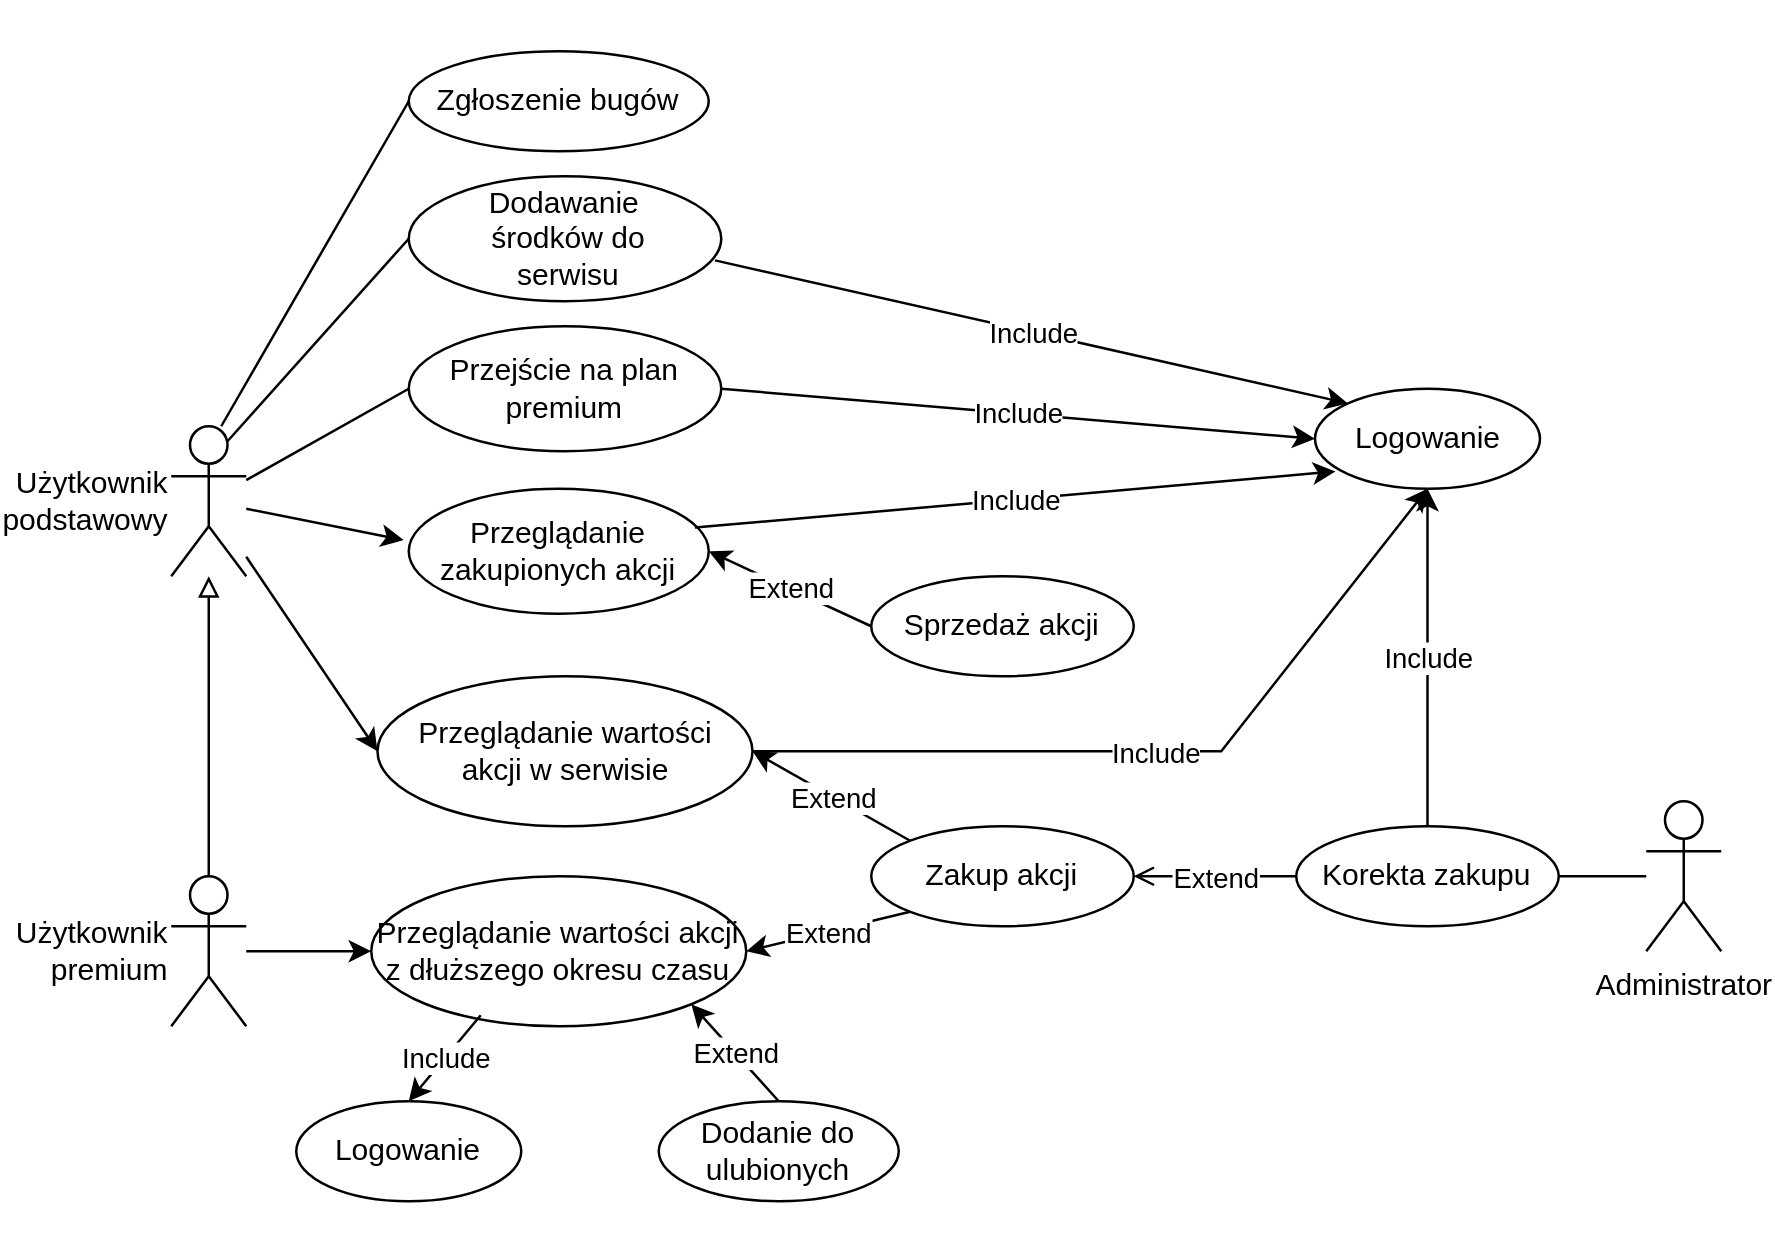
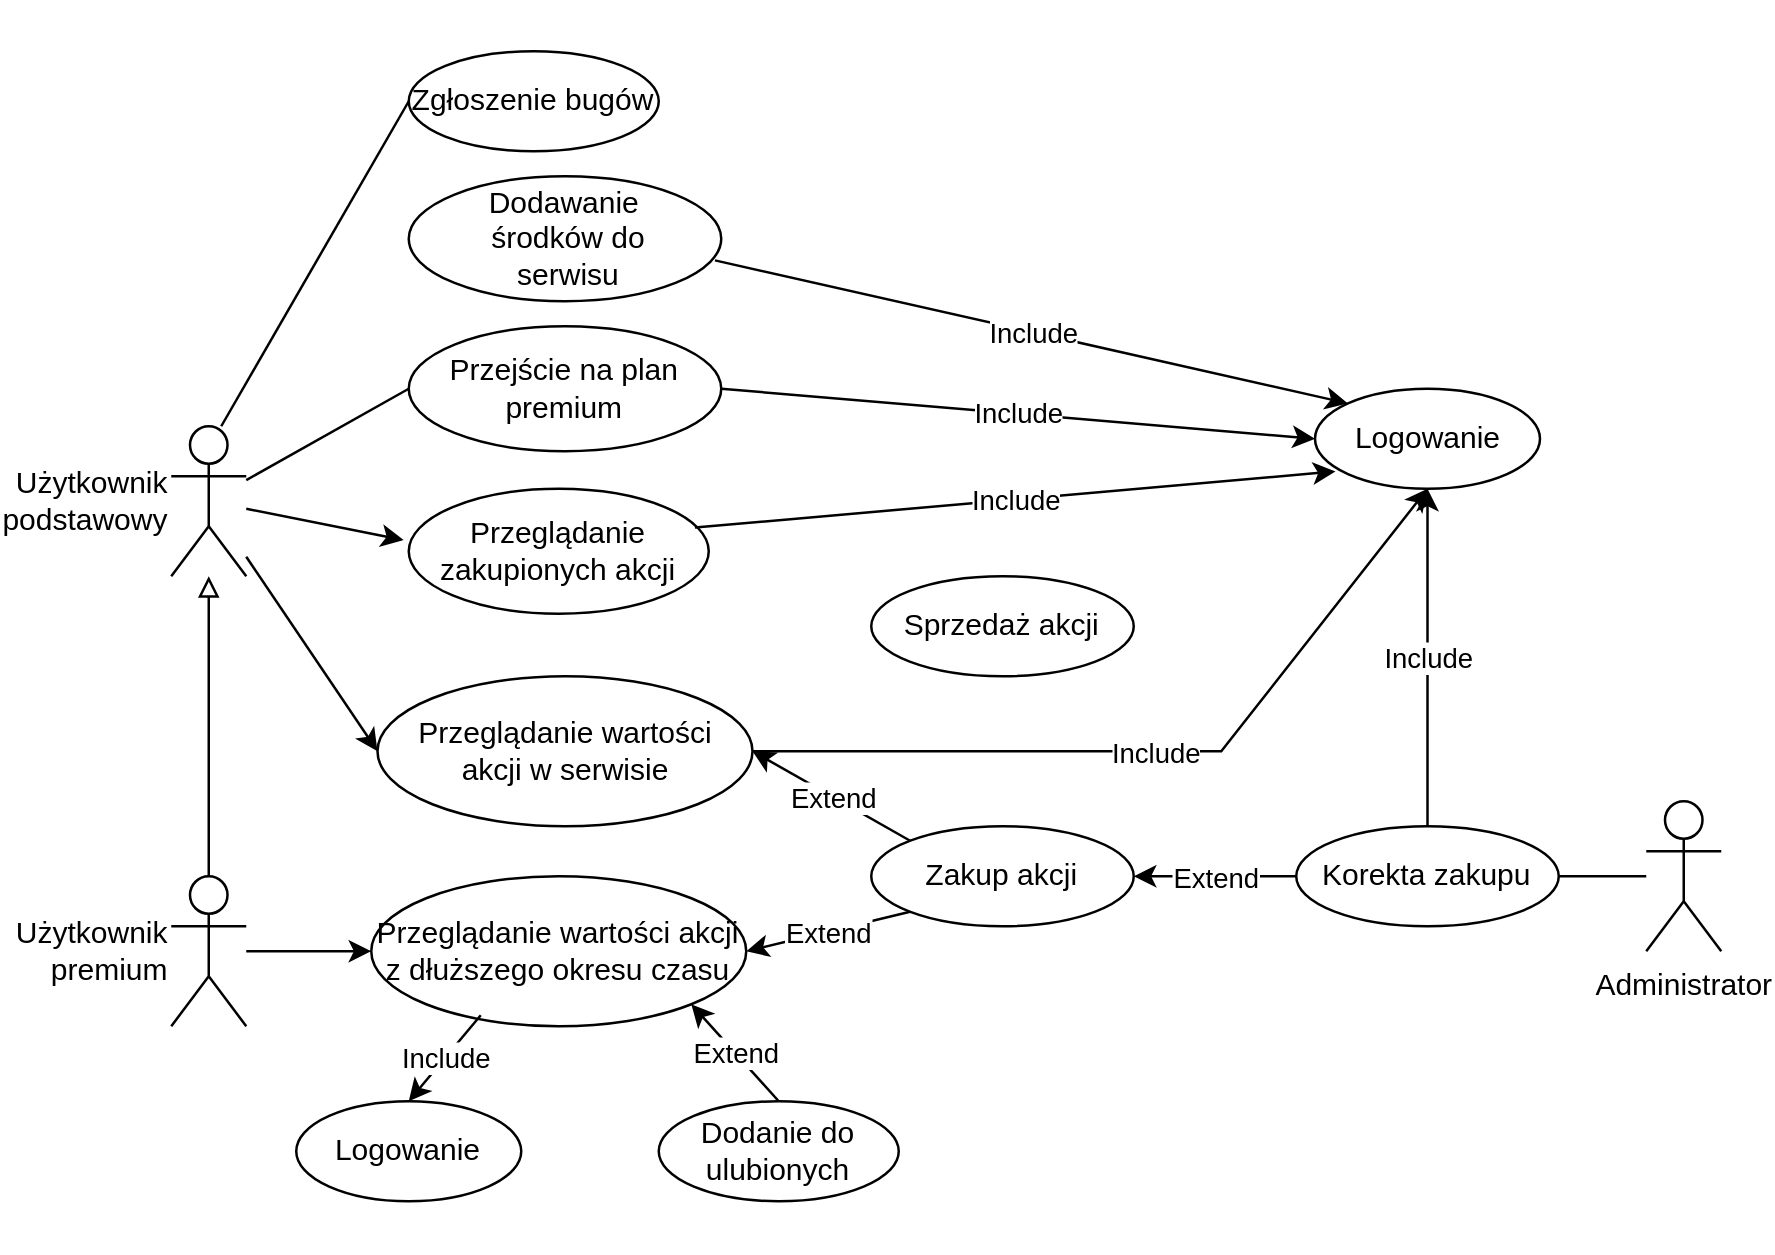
node "Zgłoszenie bugów": size 300x100 -> 250x100
edge "Dodawanie środków do serwisu" -- "Użytkownik podstawowy": removed
edge "Sprzedaż akcji" -> "Przeglądanie zakupionych akcji": removed, label "Extend"
edge "Korekta zakupu" -> "Zakup akcji": arrowhead open -> classic
